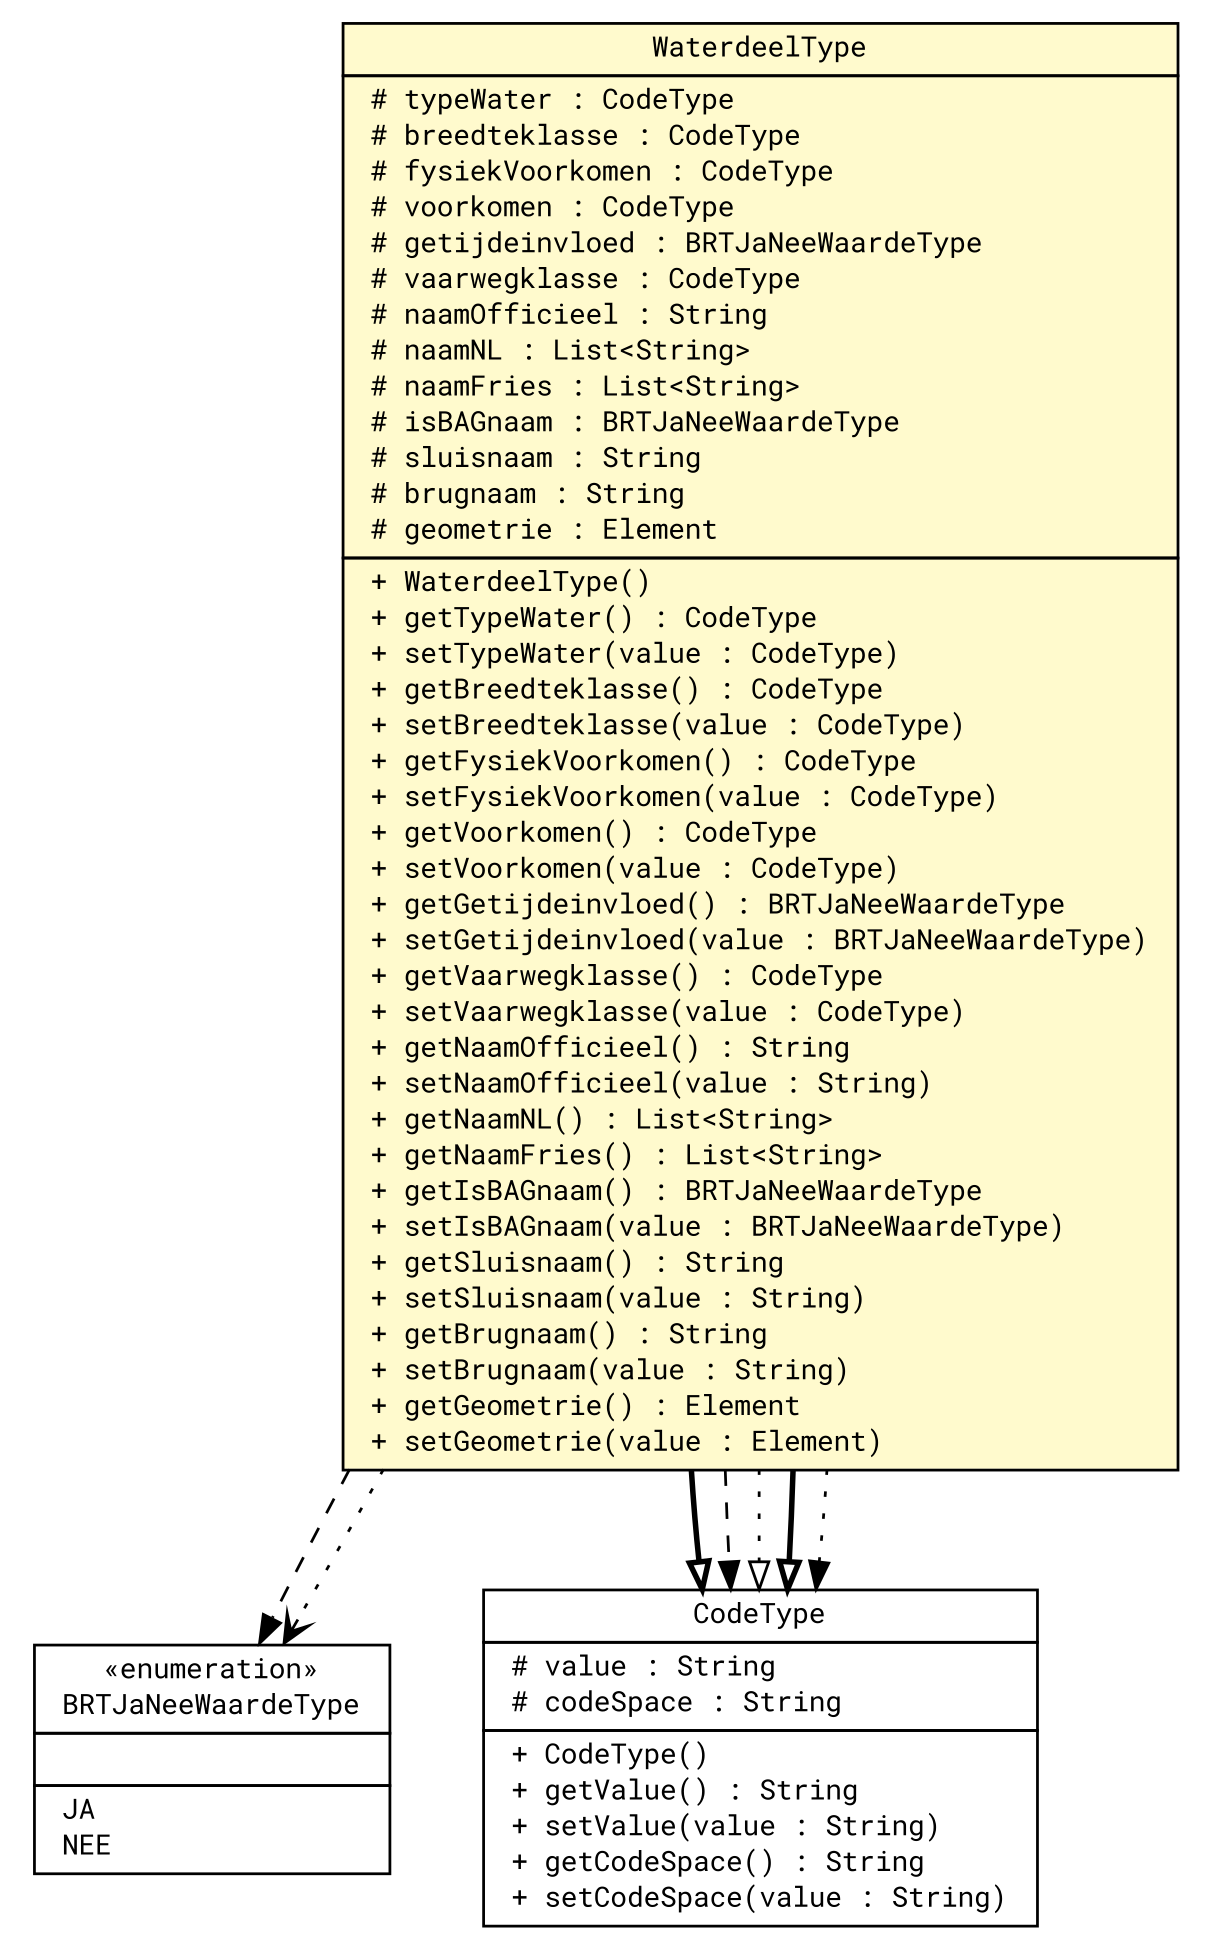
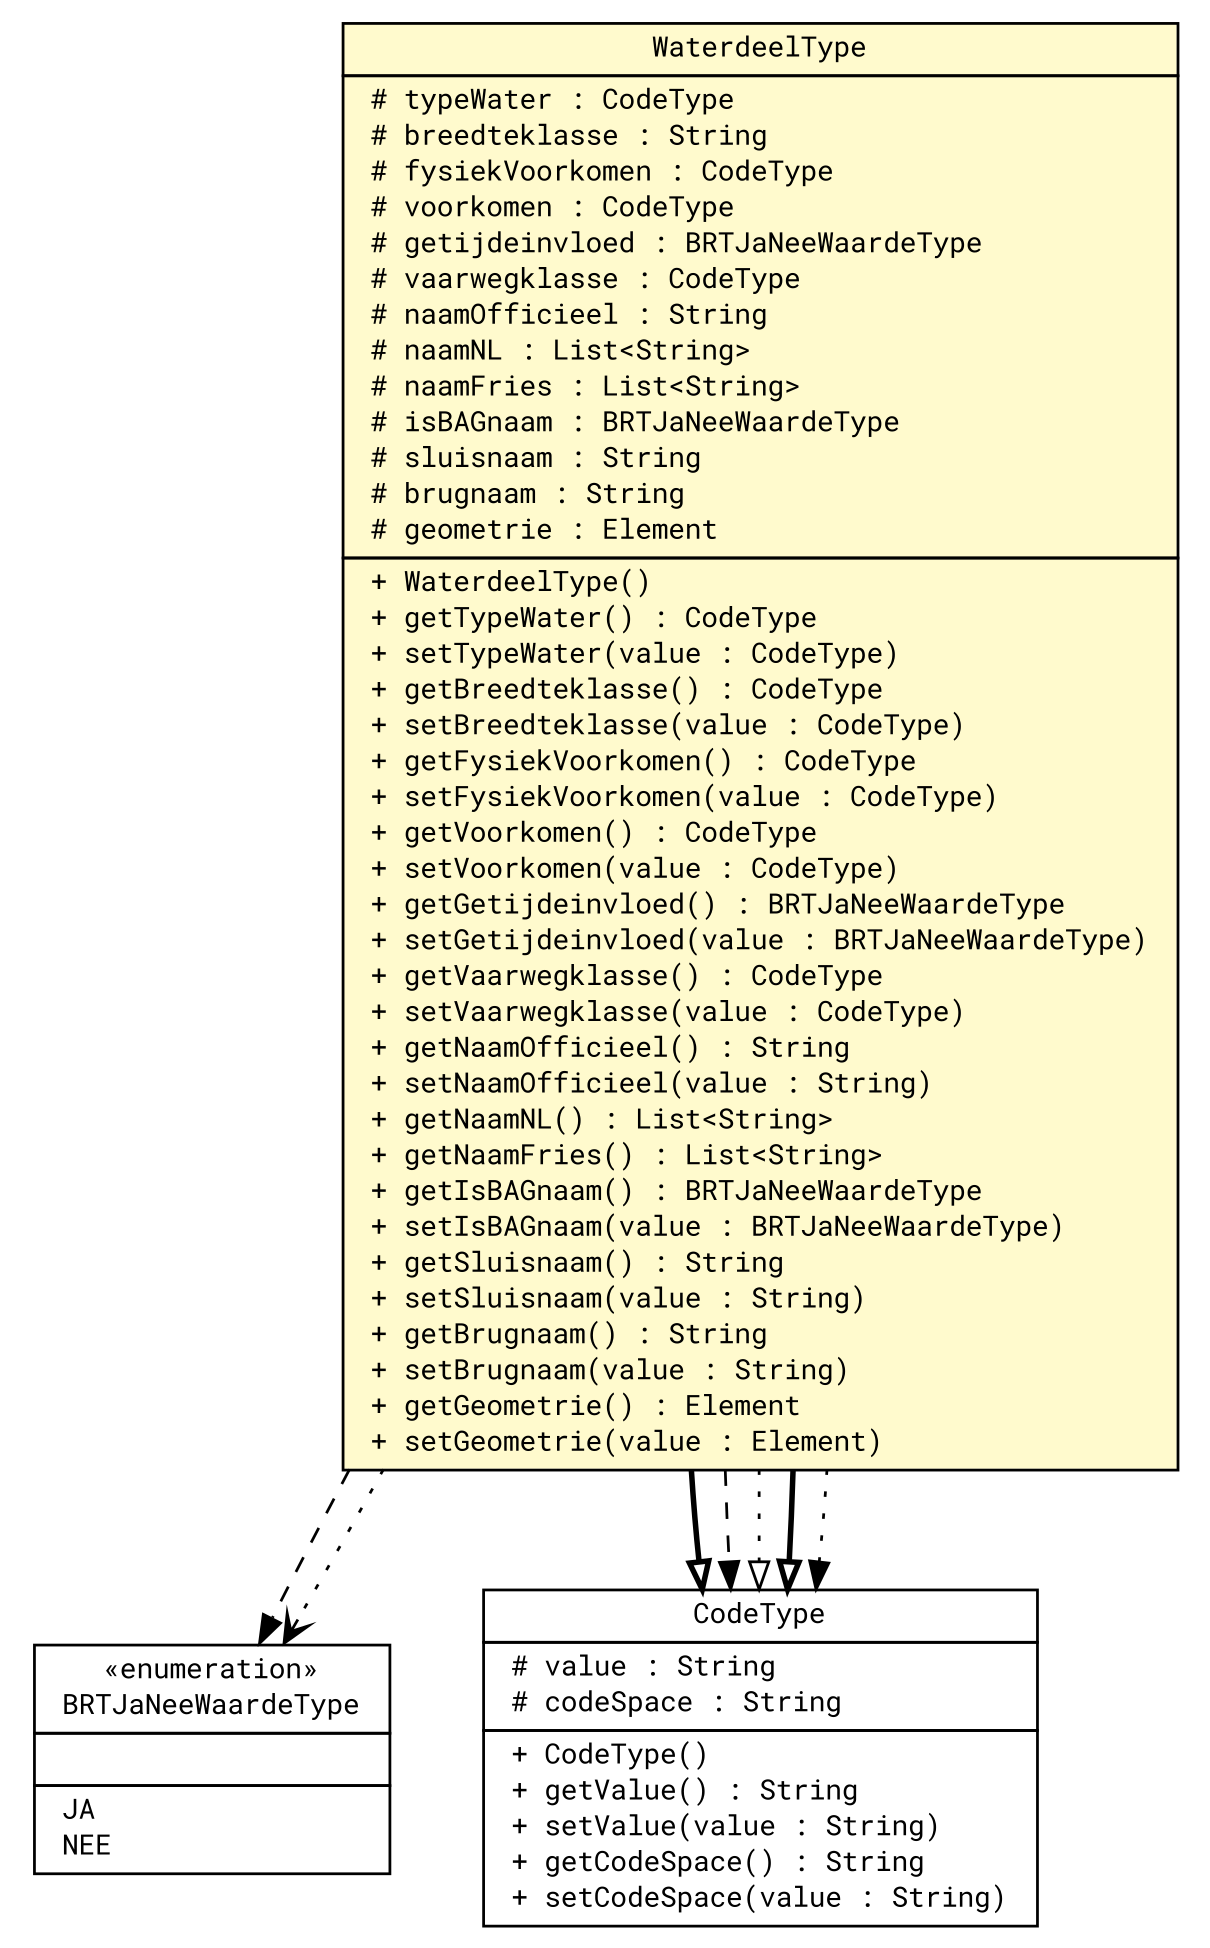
node "WaterdeelType": text "# breedteklasse : CodeType" -> "# breedteklasse : String"
